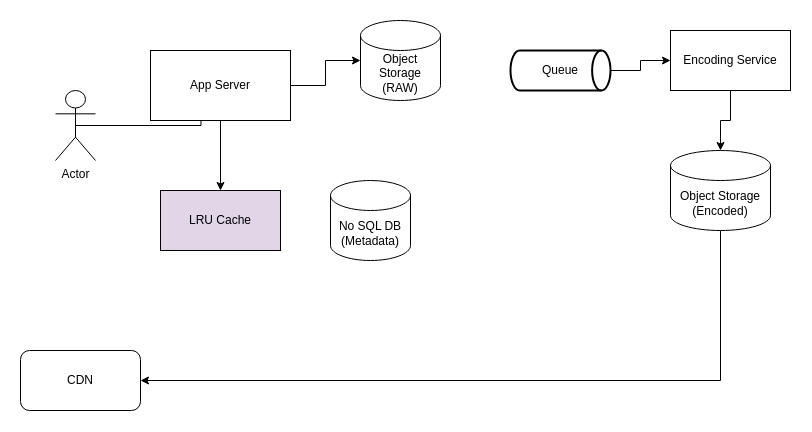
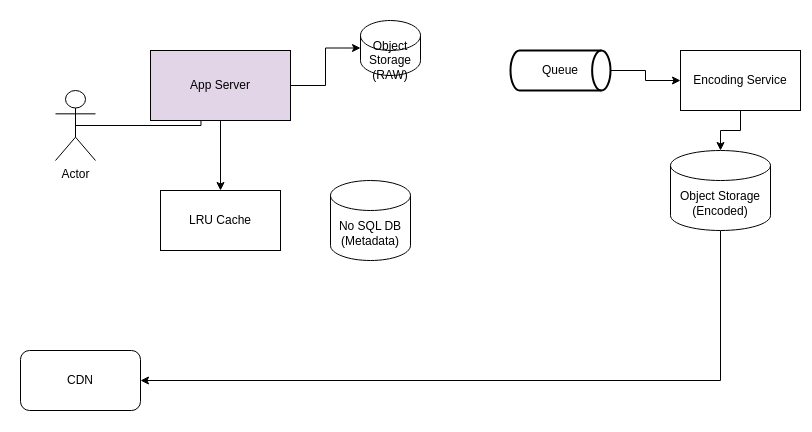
node "Object Storage (RAW)": size 80x80 -> 60x55
node "Encoding Service": moved (731, 61) -> (741, 81)
node "App Server": fillcolor #ffffff -> #e1d5e7
node "LRU Cache": fillcolor #e1d5e7 -> #ffffff
